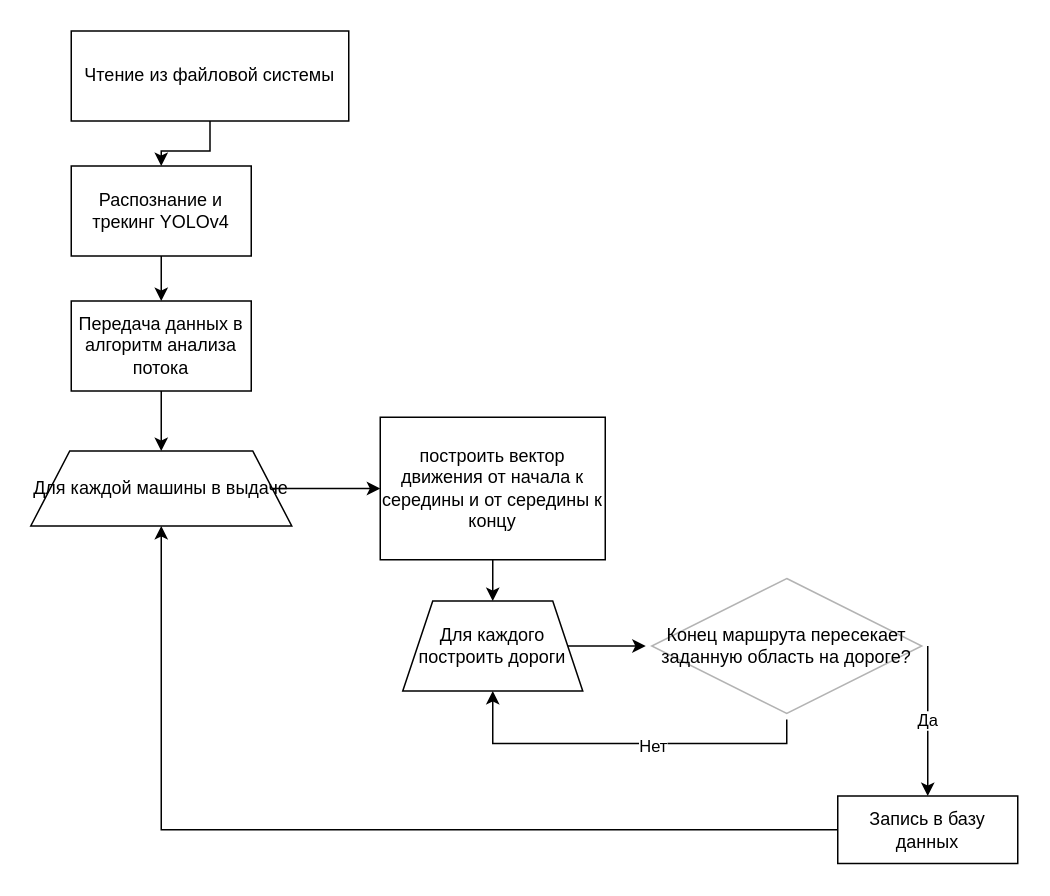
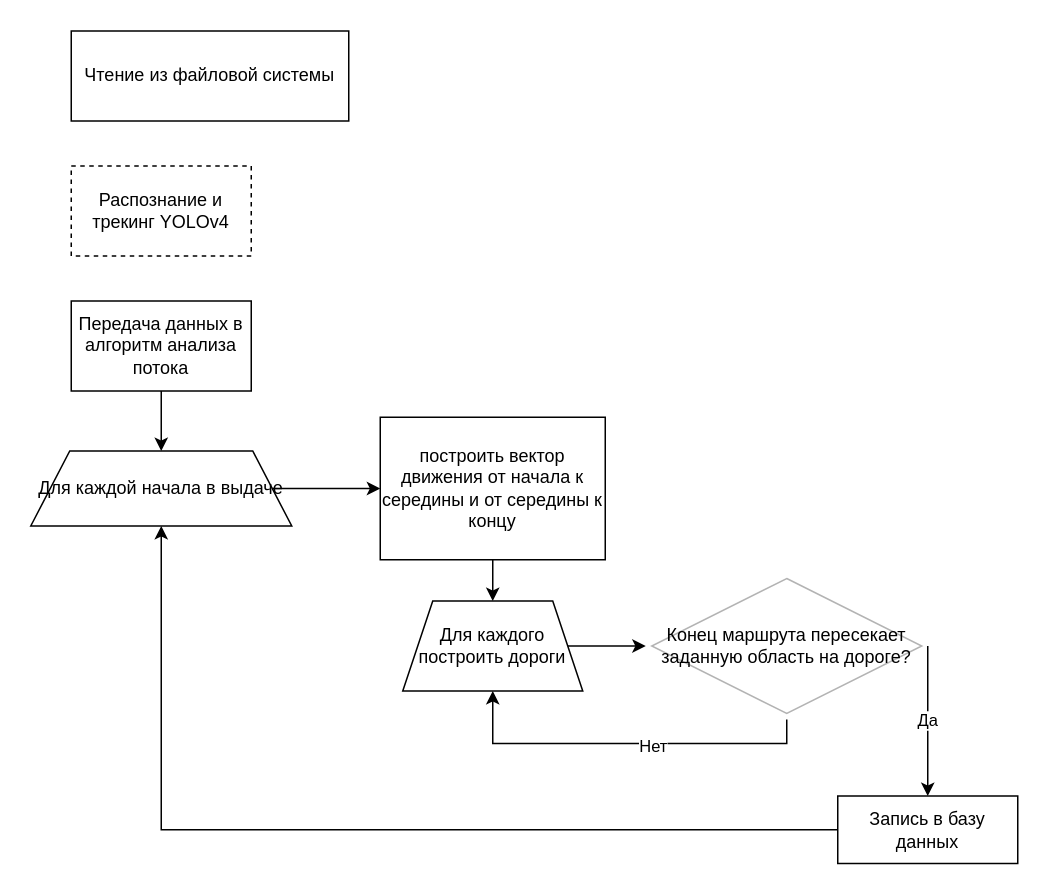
edge "Чтение из файловой системы" -> "Распознание и трекинг YOLOv4": removed
node "Распознание и трекинг YOLOv4": style solid -> dashed
edge "Распознание и трекинг YOLOv4" -> "Передача данных в алгоритм анализа потока": removed
node "Для каждой машины в выдаче": label "Для каждой машины в выдаче" -> "Для каждой начала в выдаче"
